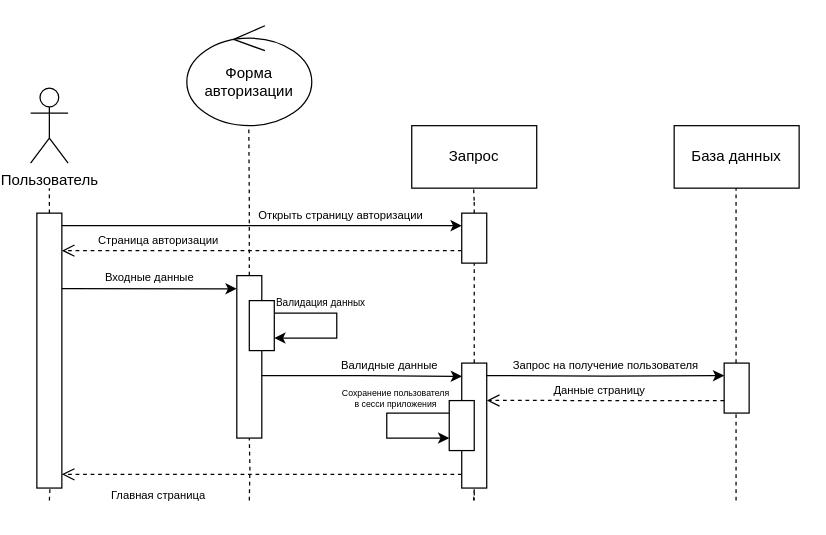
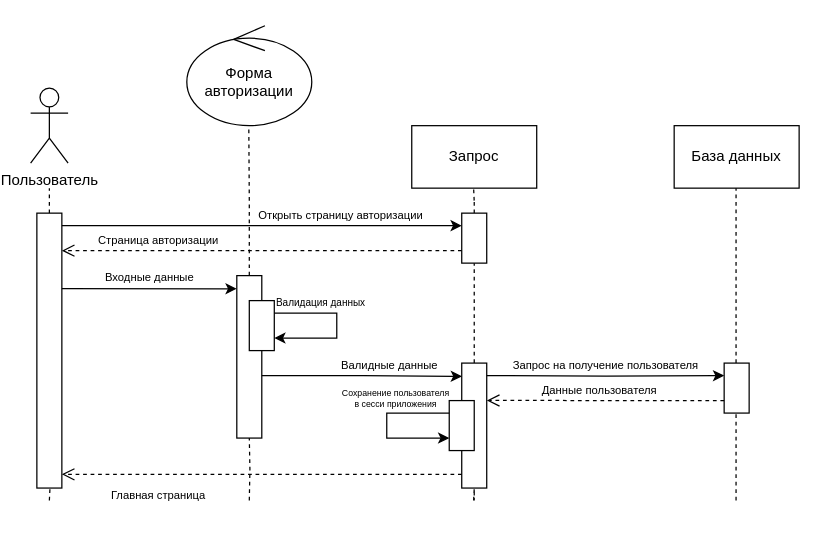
node "Данные страницу": label "Данные страницу" -> "Данные пользователя"
